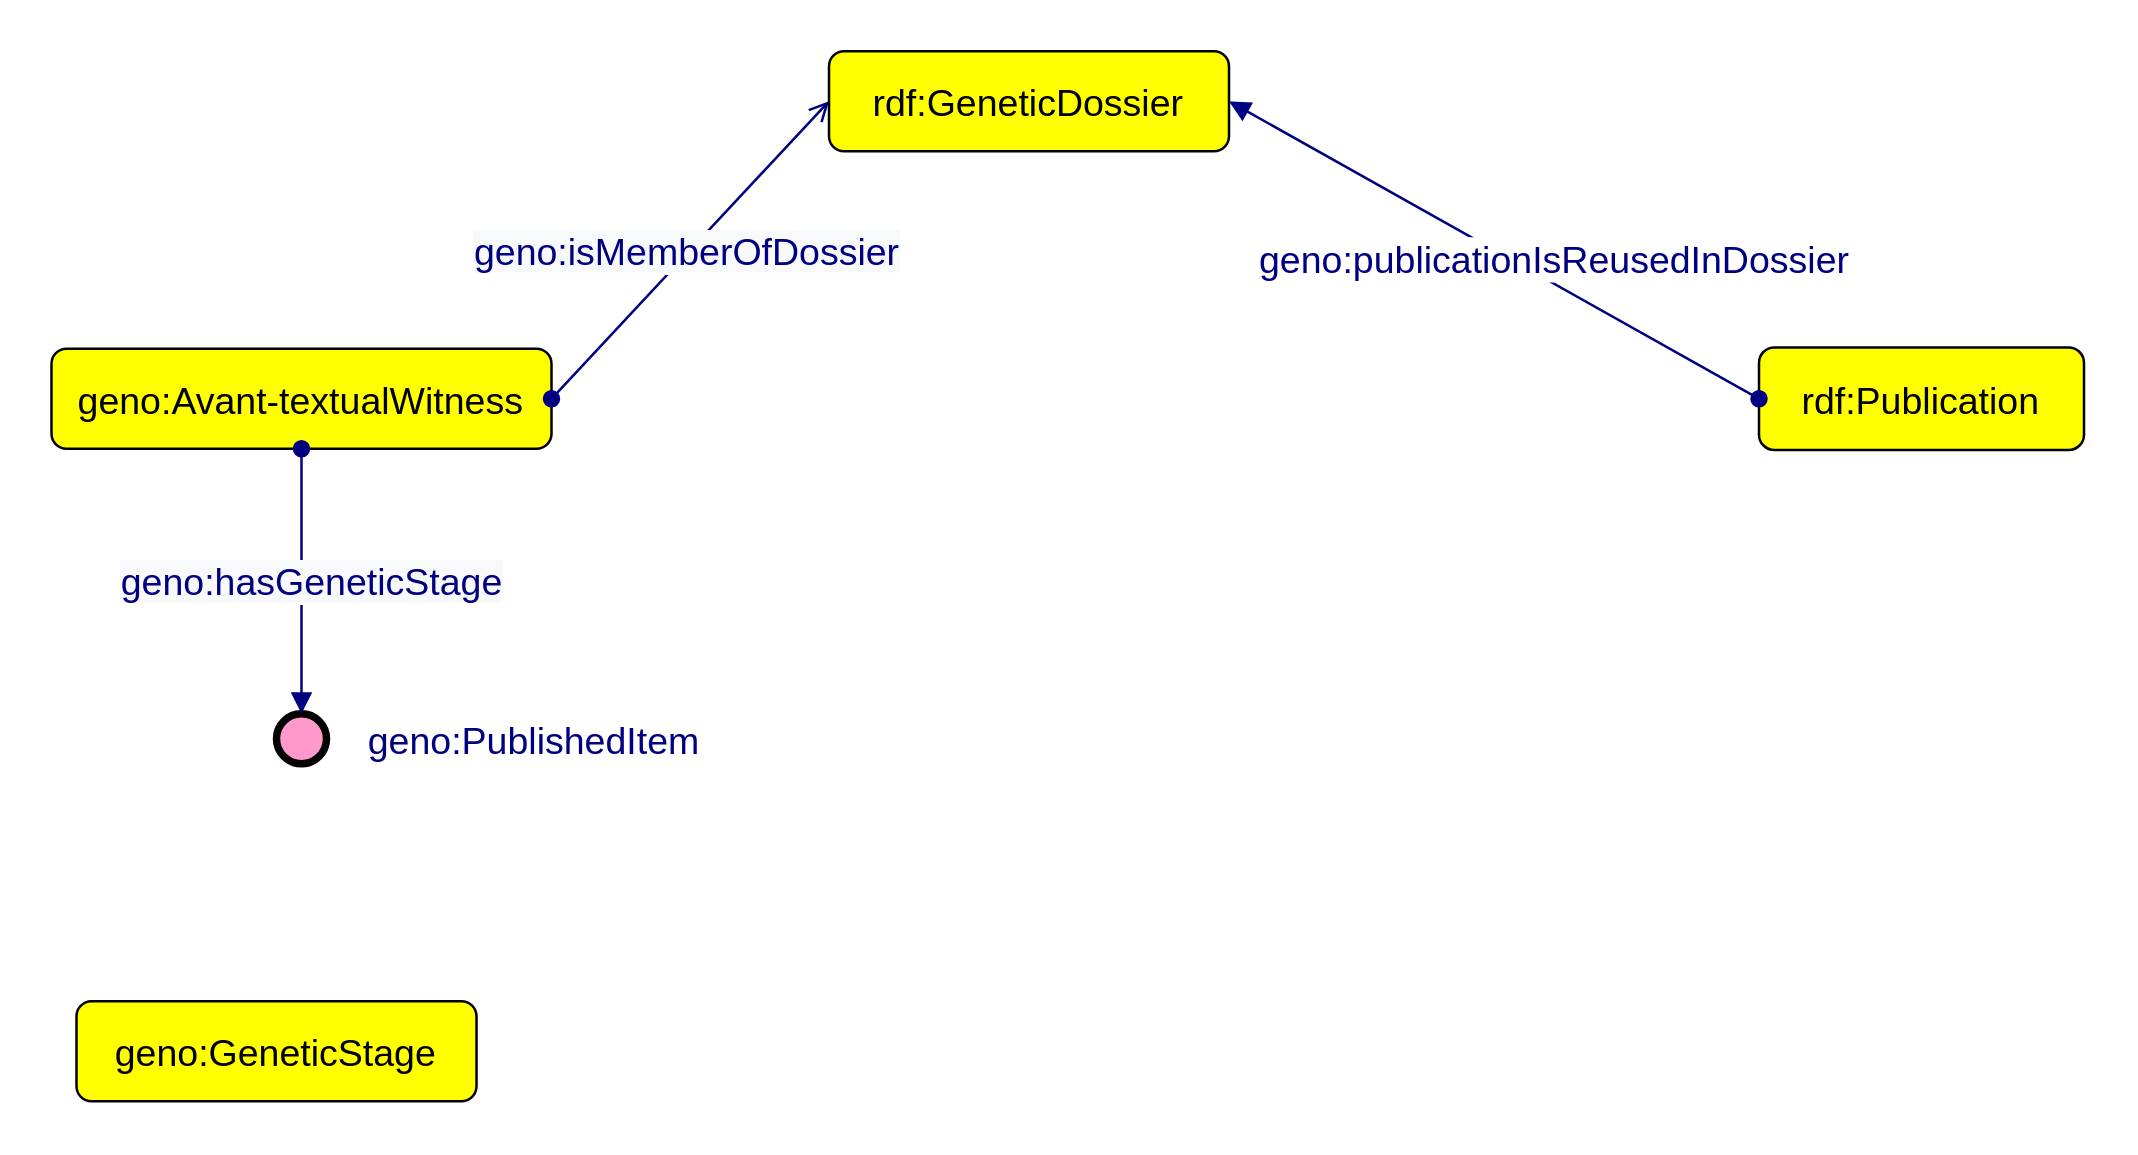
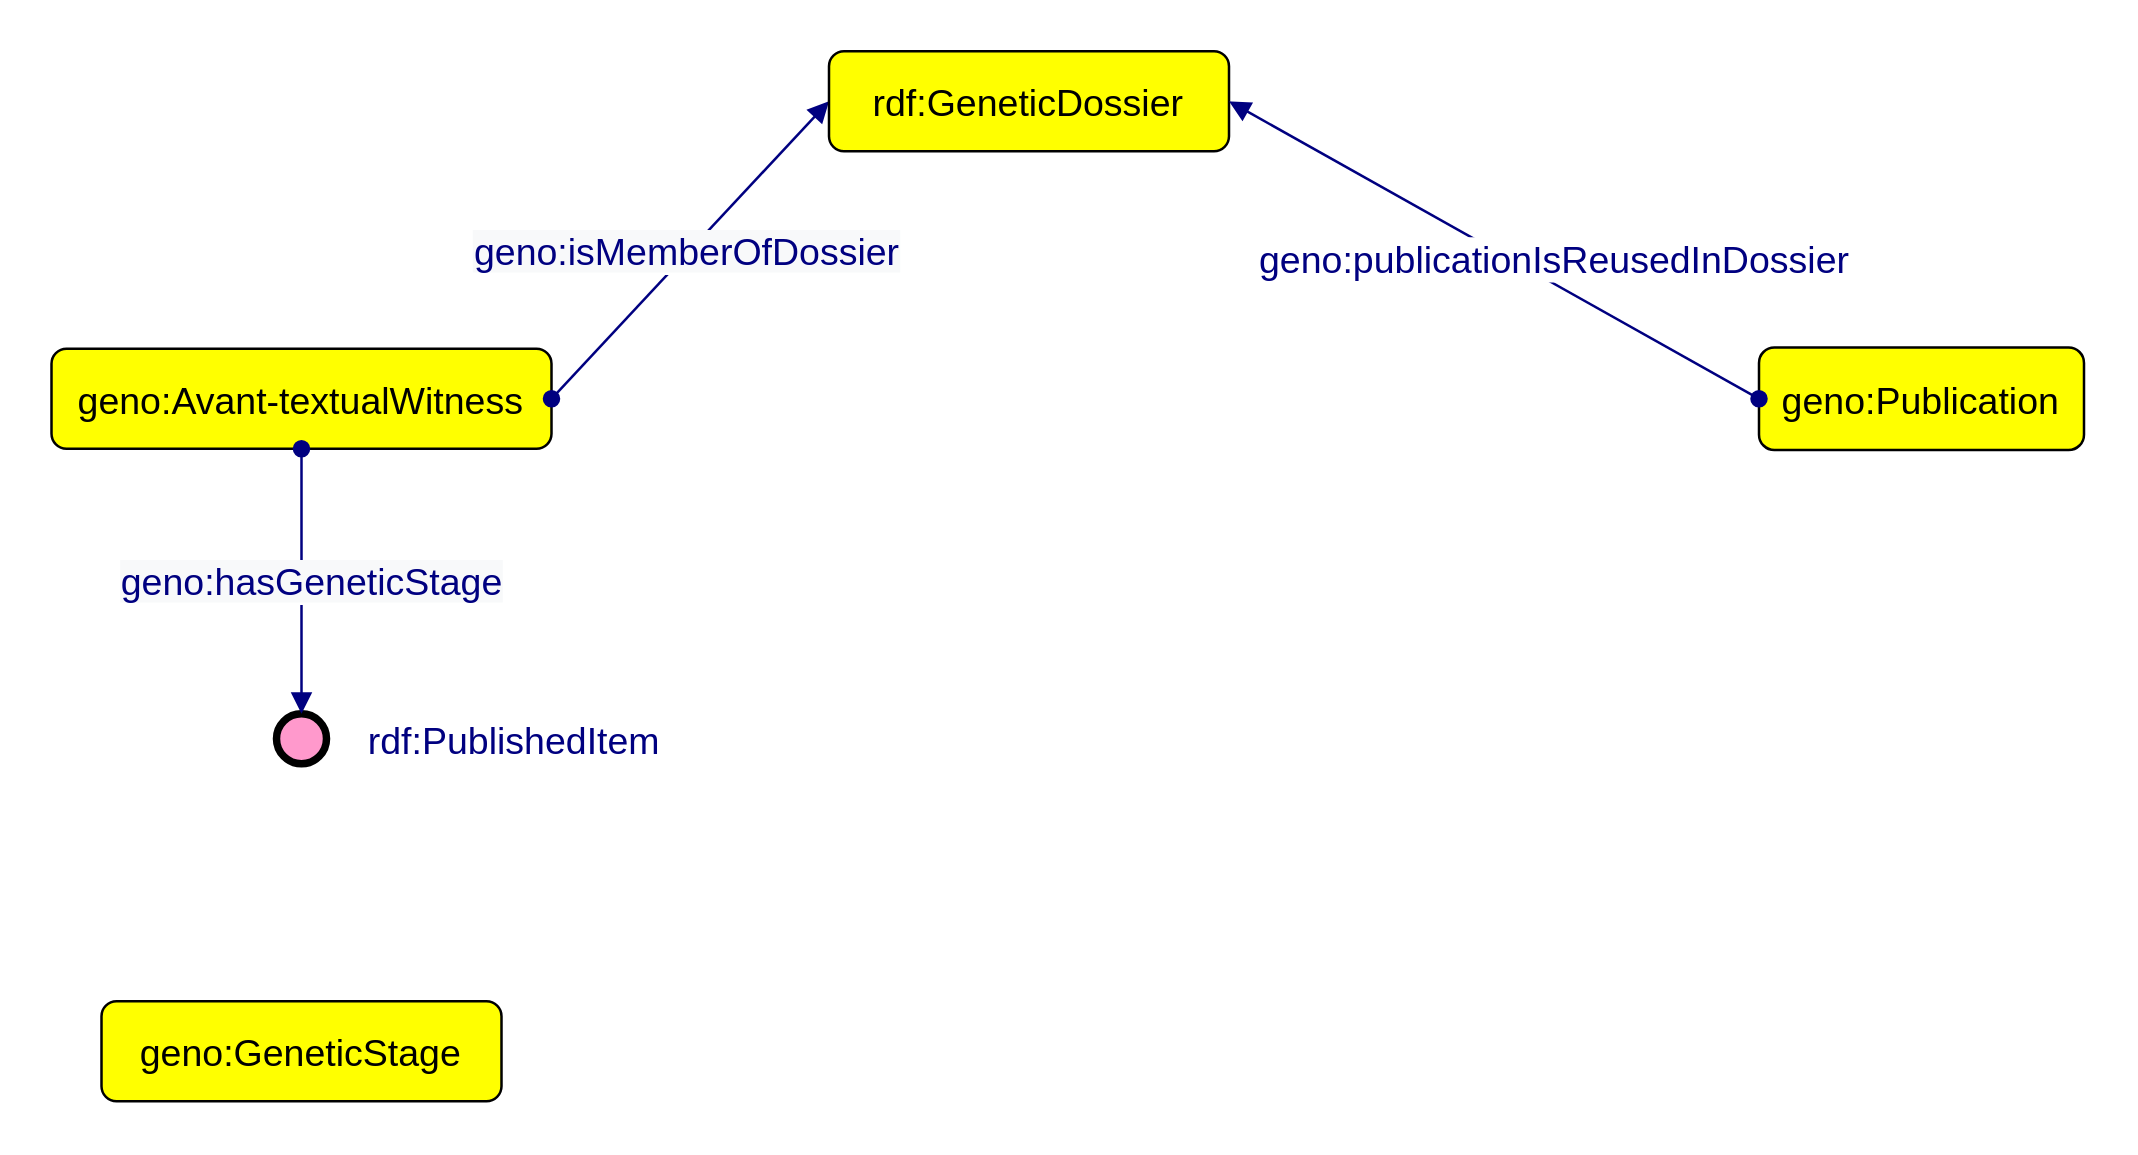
edge "rdf:GeneticDossier" -- "geno:Avant-textualWitness": arrowhead open -> block
node "rdf:Publication": label "rdf:Publication" -> "geno:Publication"
node "geno:PublishedItem": label "geno:PublishedItem" -> "rdf:PublishedItem"
node "geno:GeneticStage": moved (276, 1051) -> (301, 1051)
